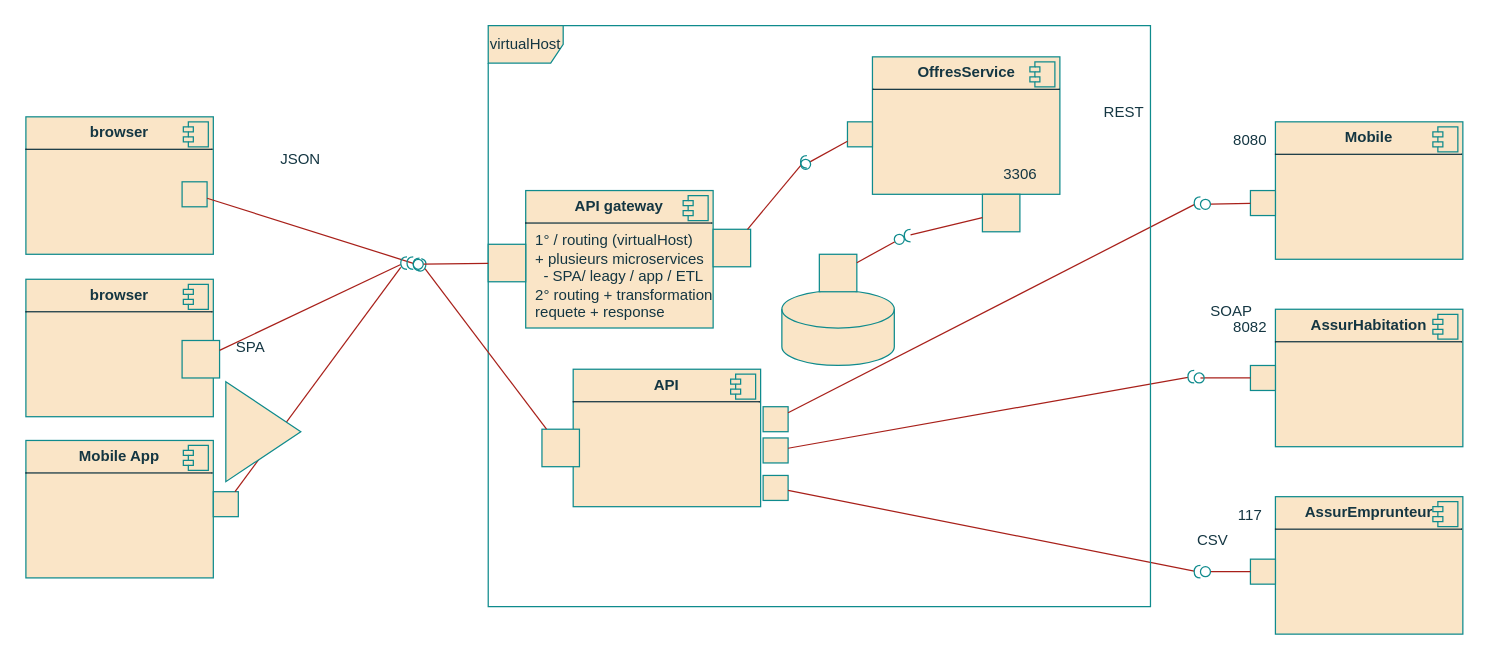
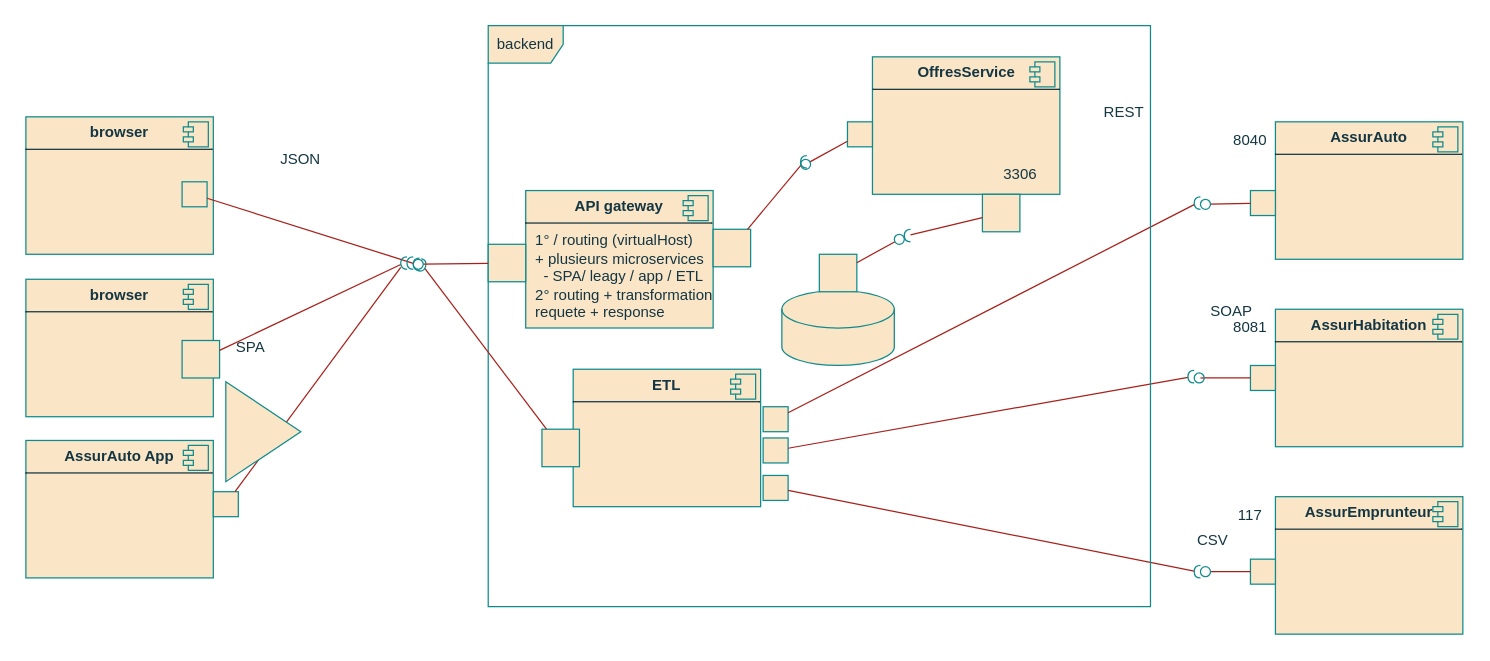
node "virtualHost": label "virtualHost" -> "backend"
node "Mobile": label "Mobile" -> "AssurAuto"
node "8080": label "8080" -> "8040"
node "8082": label "8082" -> "8081"
node "API": label "API" -> "ETL"
node "Mobile App": label "Mobile App" -> "AssurAuto App"
